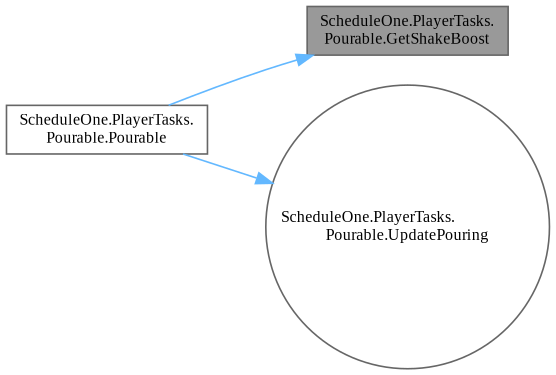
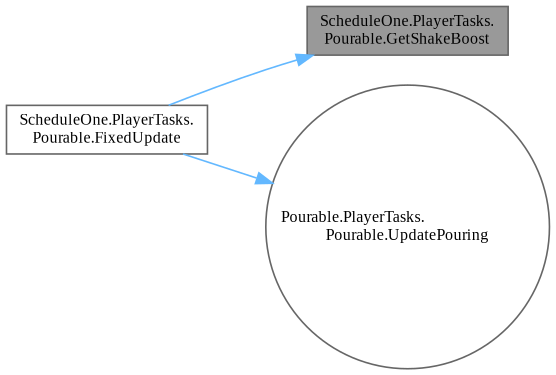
node "ScheduleOne.PlayerTasks. Pourable.Pourable": label "ScheduleOne.PlayerTasks. Pourable.Pourable" -> "ScheduleOne.PlayerTasks. Pourable.FixedUpdate"
node "ScheduleOne.PlayerTasks. Pourable.UpdatePouring": label "ScheduleOne.PlayerTasks. Pourable.UpdatePouring" -> "Pourable.PlayerTasks. Pourable.UpdatePouring"
